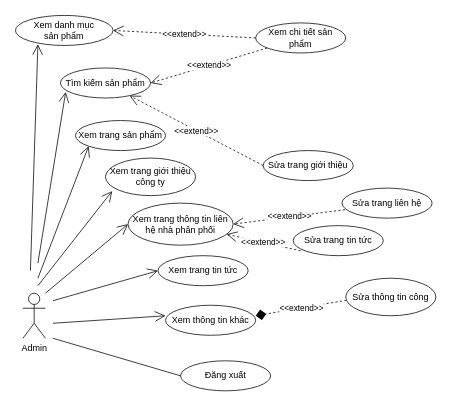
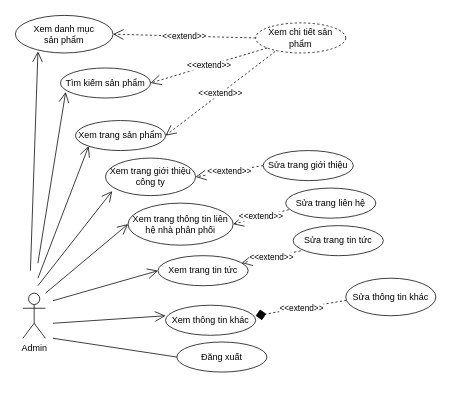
node "Xem danh mục sản phẩm": size 98x30 -> 98x38
node "Xem chi tiết sản phẩm": style solid -> dashed
edge "Xem chi tiết sản phẩm" -> "Xem trang sản phẩm": added, label "<<extend>>"
edge "Sửa trang giới thiệu" -> "Tìm kiếm sản phẩm": now "Sửa trang giới thiệu" -> "Xem trang giới thiệu công ty"
node "Sửa trang liên hệ": moved (387, 203) -> (330, 203)
edge "Sửa trang tin tức" -> "Xem trang thông tin liên hệ nhà phân phối": now "Sửa trang tin tức" -> "Xem trang tin tức"
node "Sửa thông tin công": label "Sửa thông tin công" -> "Sửa thông tin khác"
node "Đăng xuất": moved (225, 375) -> (222, 357)
